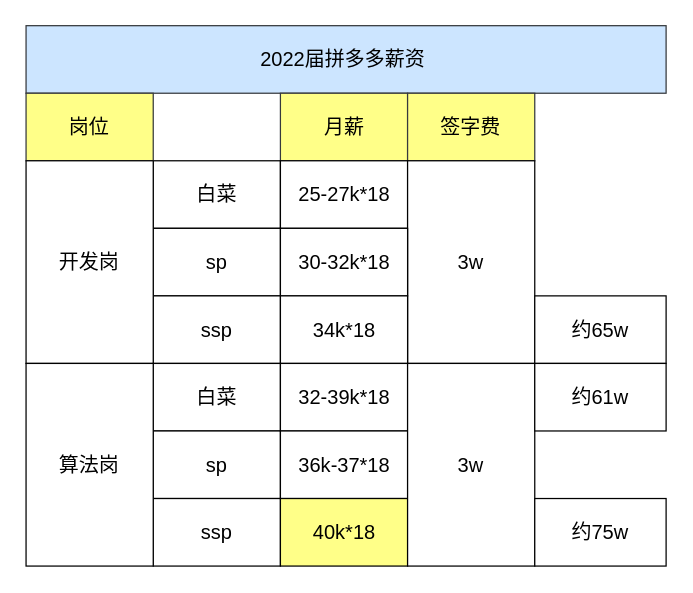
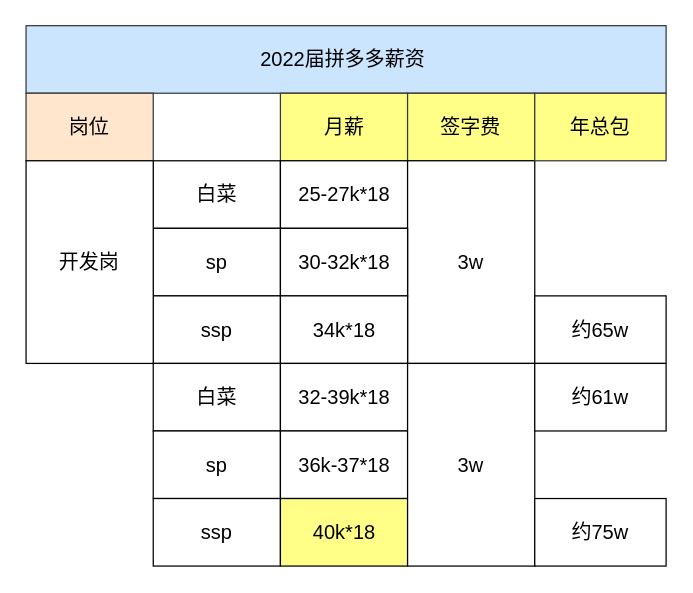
node "岗位": fillcolor #ffff88 -> #ffe6cc
node "年总包": added
node "算法岗": removed
